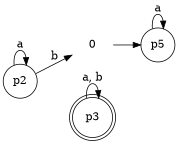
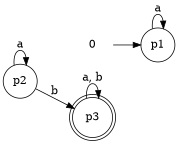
node "p5": label "p5" -> "p1"
edge "p2" -> "0": now "p2" -> "p3"
